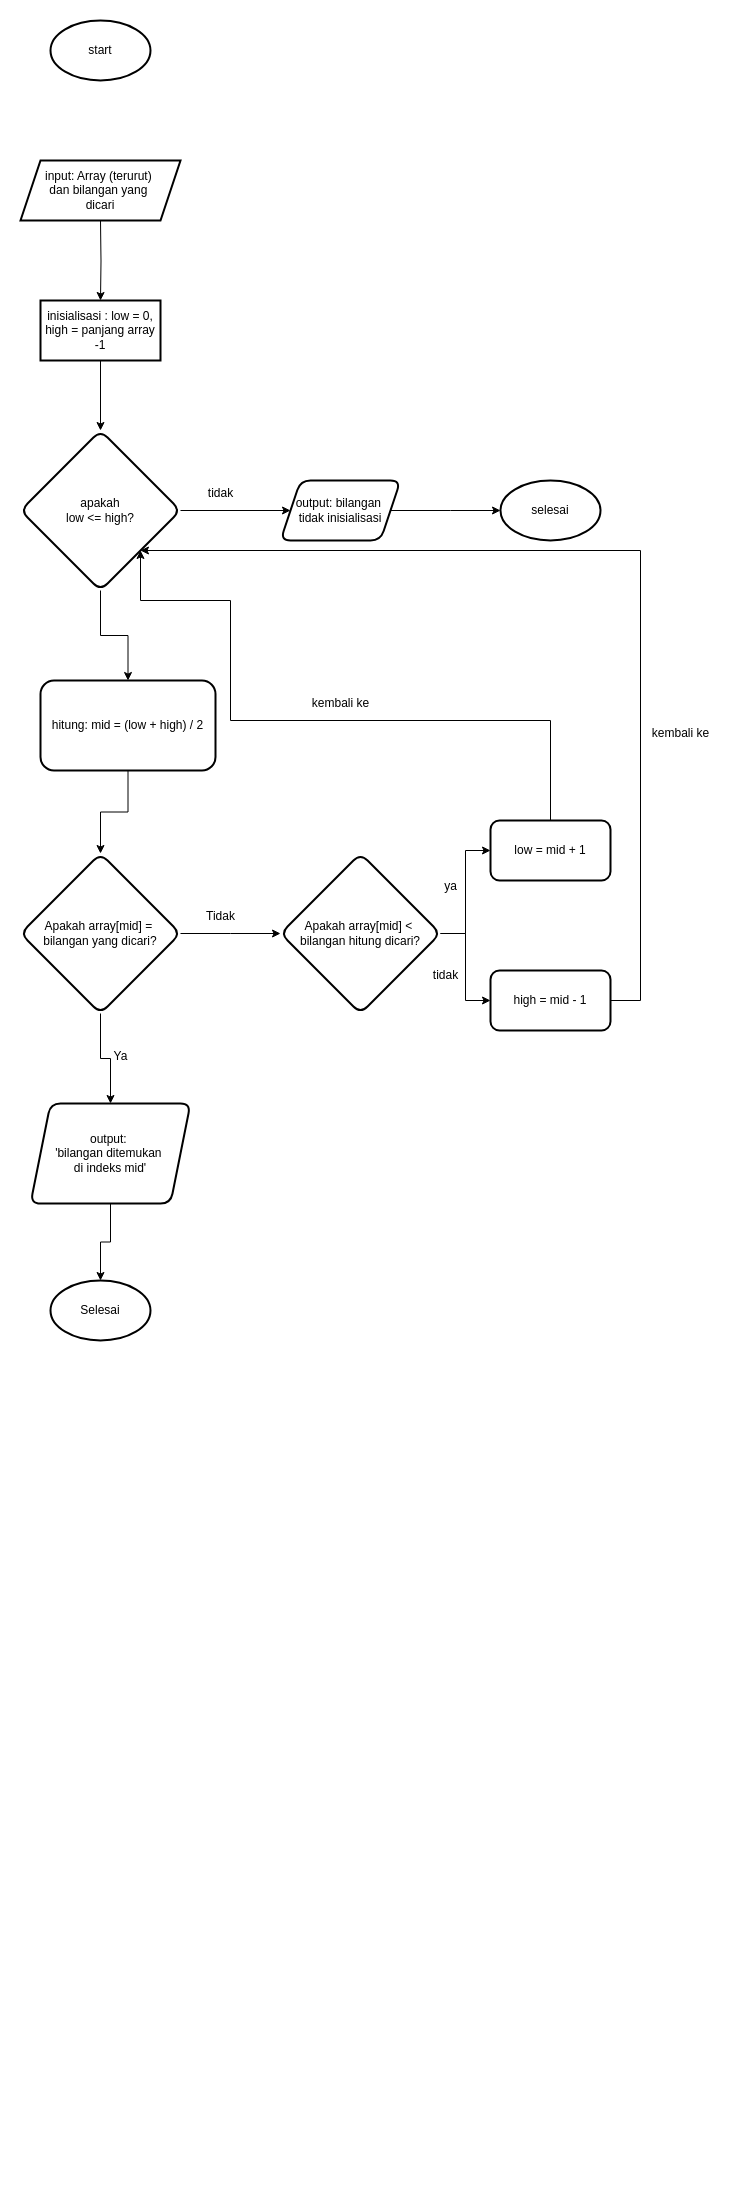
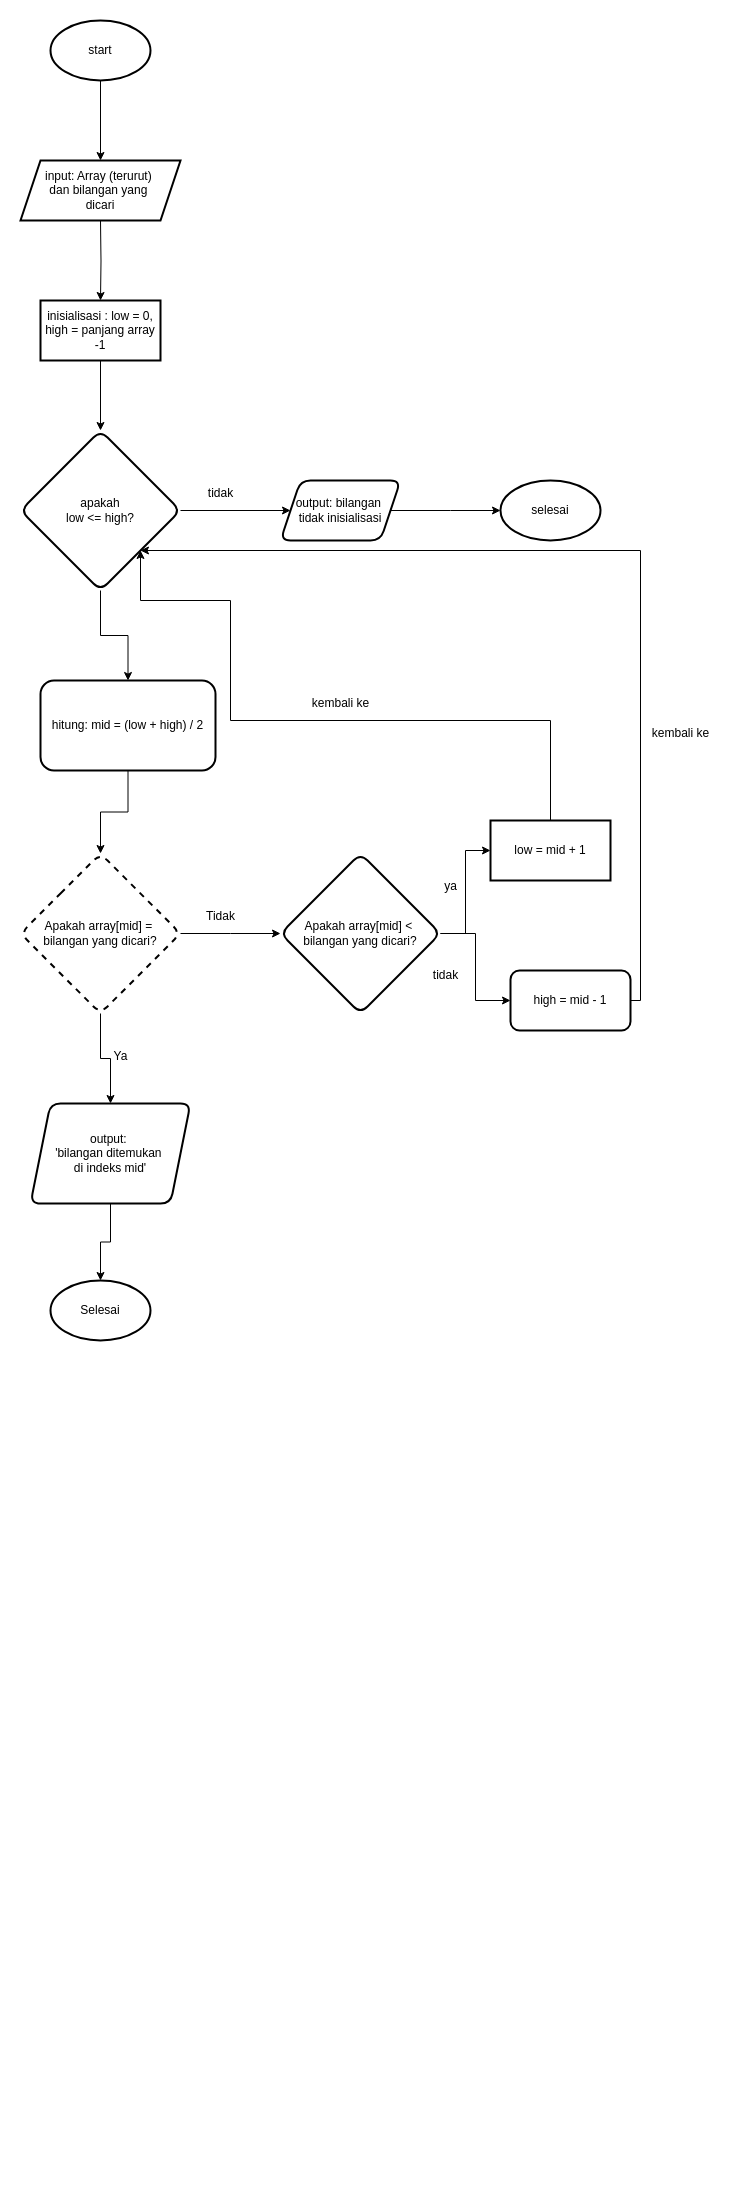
edge "start" -> "input: Array (terurut) dan bilangan yang dicari": added
node "low = mid + 1": shape rounded rectangle -> rectangle
node "Apakah array[mid] = bilangan yang dicari?": style solid -> dashed
node "Apakah array[mid] < bilangan hitung dicari?": label "Apakah array[mid] < bilangan hitung dicari?" -> "Apakah array[mid] < bilangan yang dicari?"
node "high = mid - 1": moved (551, 1001) -> (571, 1001)
